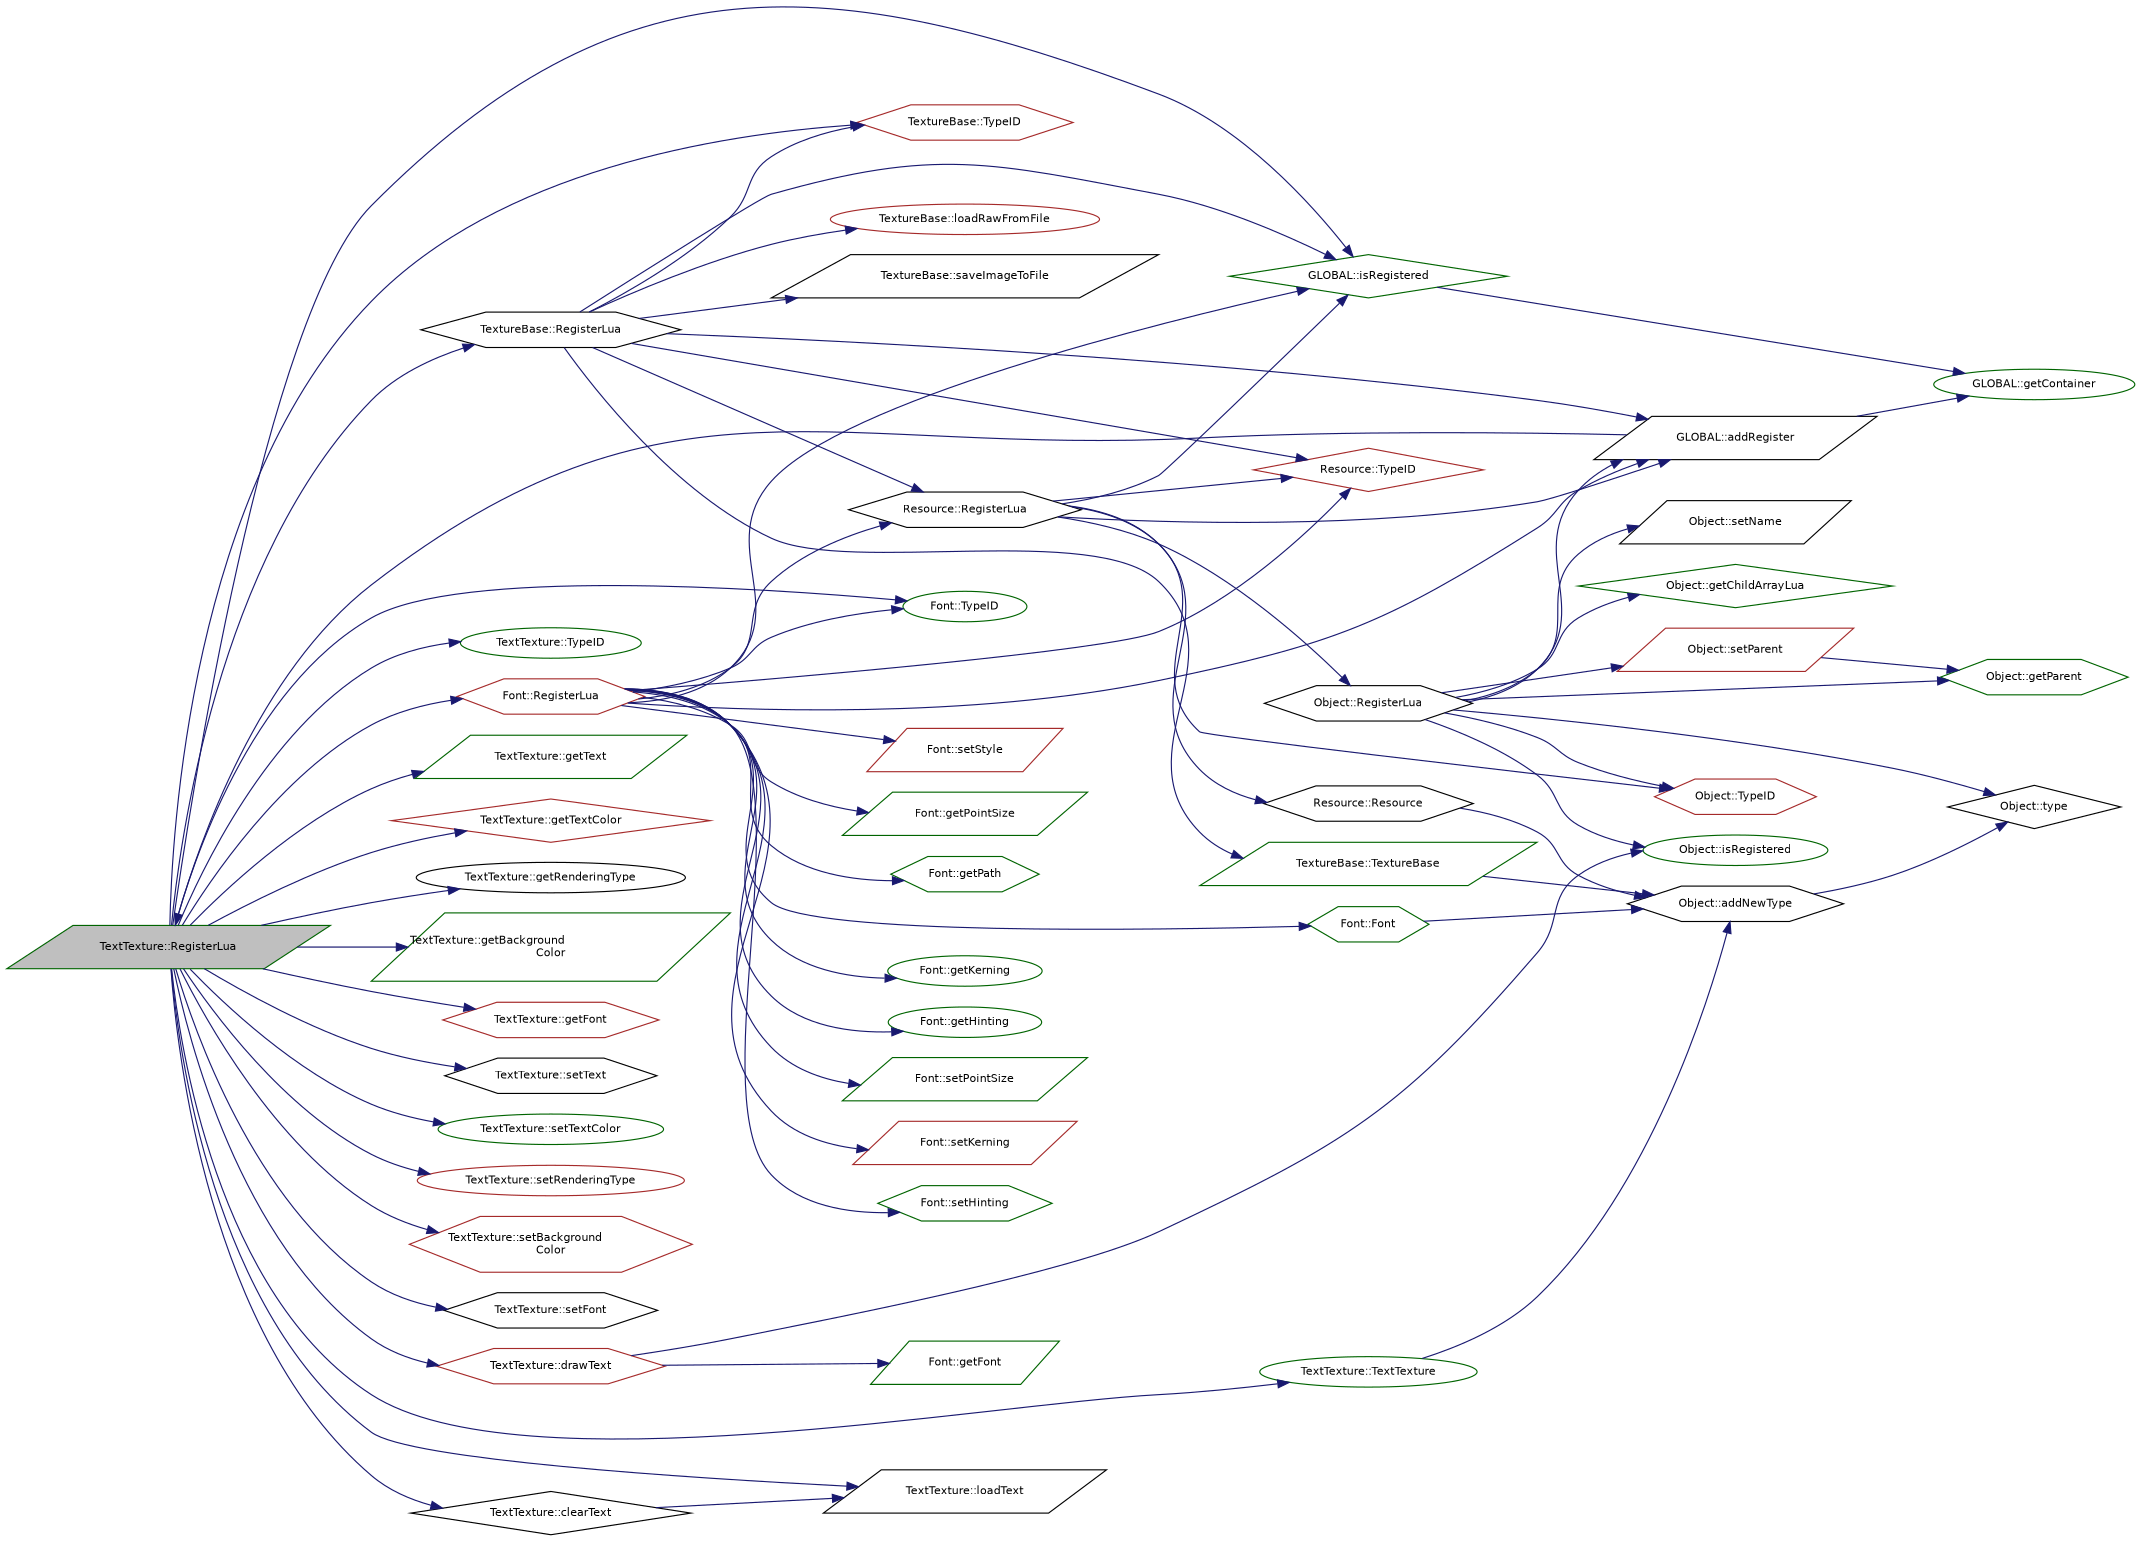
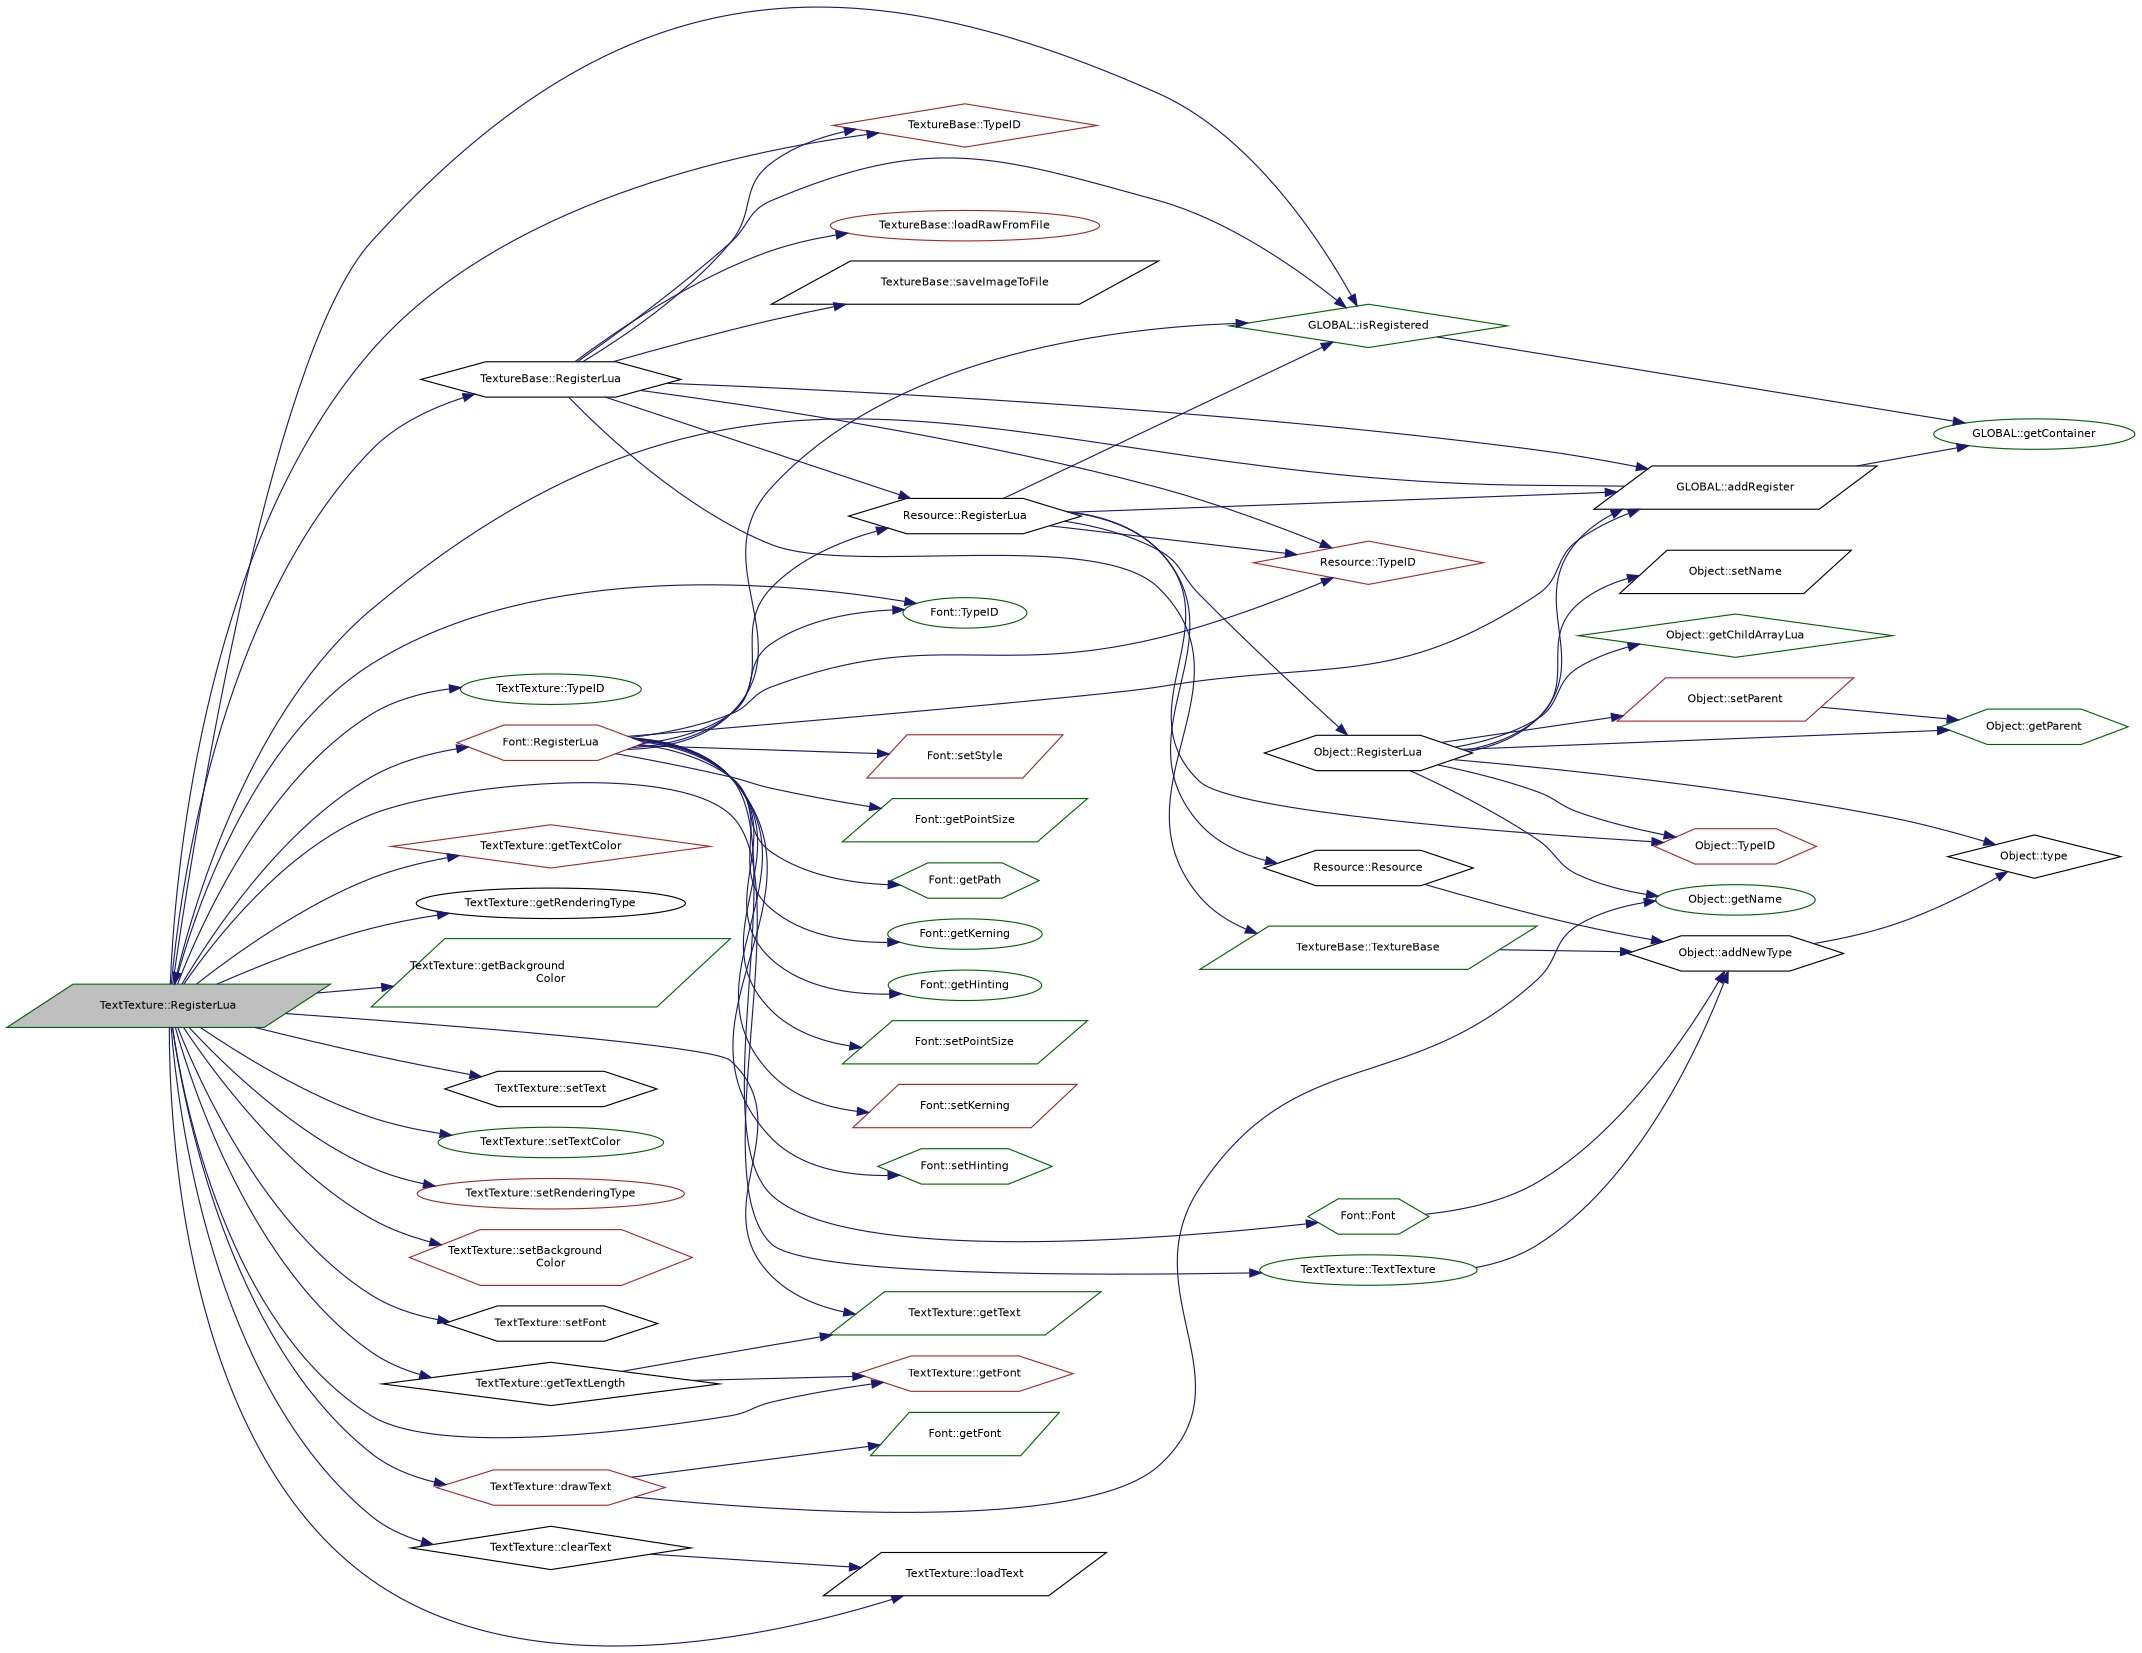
node "TextureBase::TypeID": shape hexagon -> diamond
node "Object::isRegistered": label "Object::isRegistered" -> "Object::getName"
node "TextTexture::getTextLength": added
